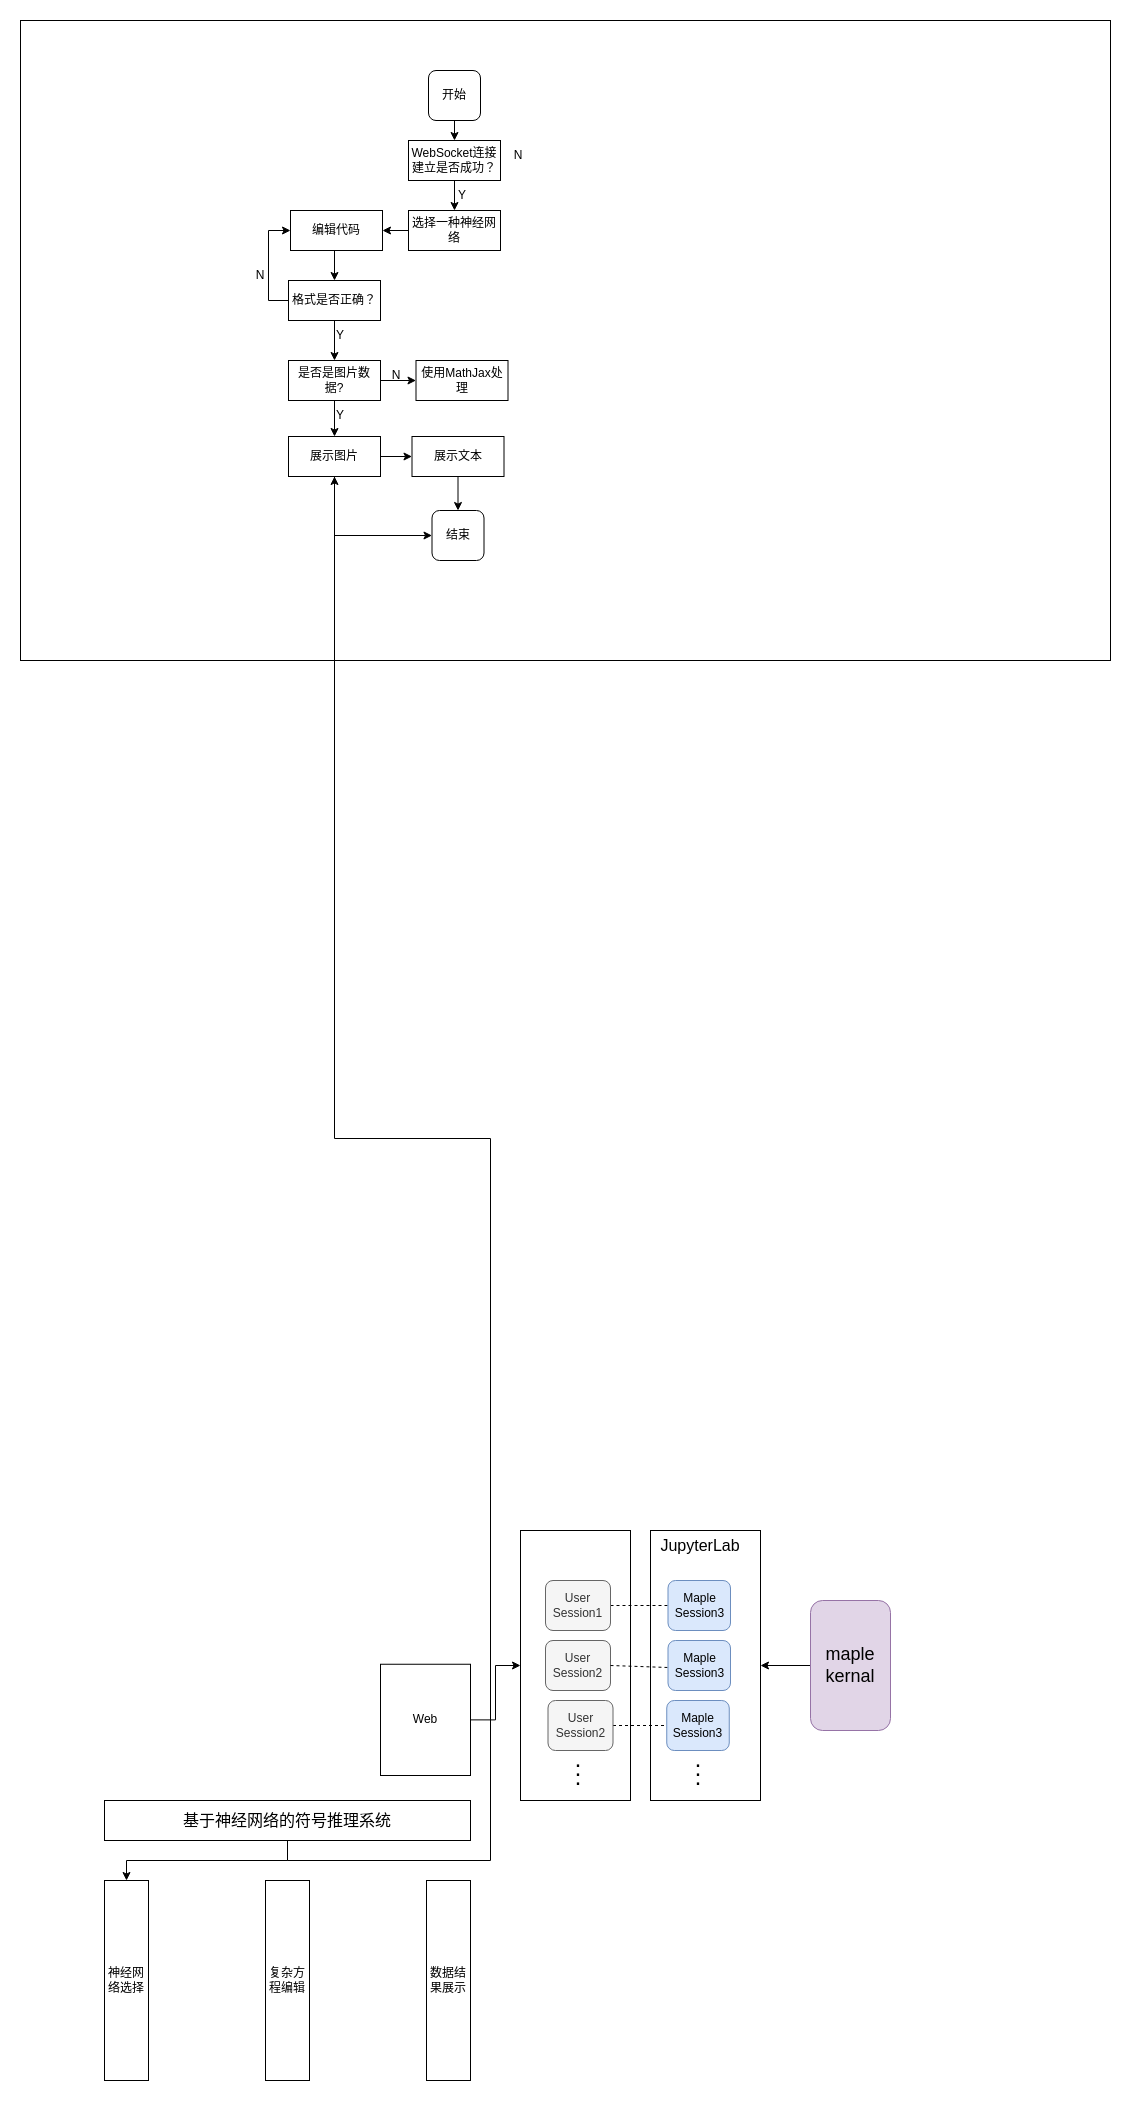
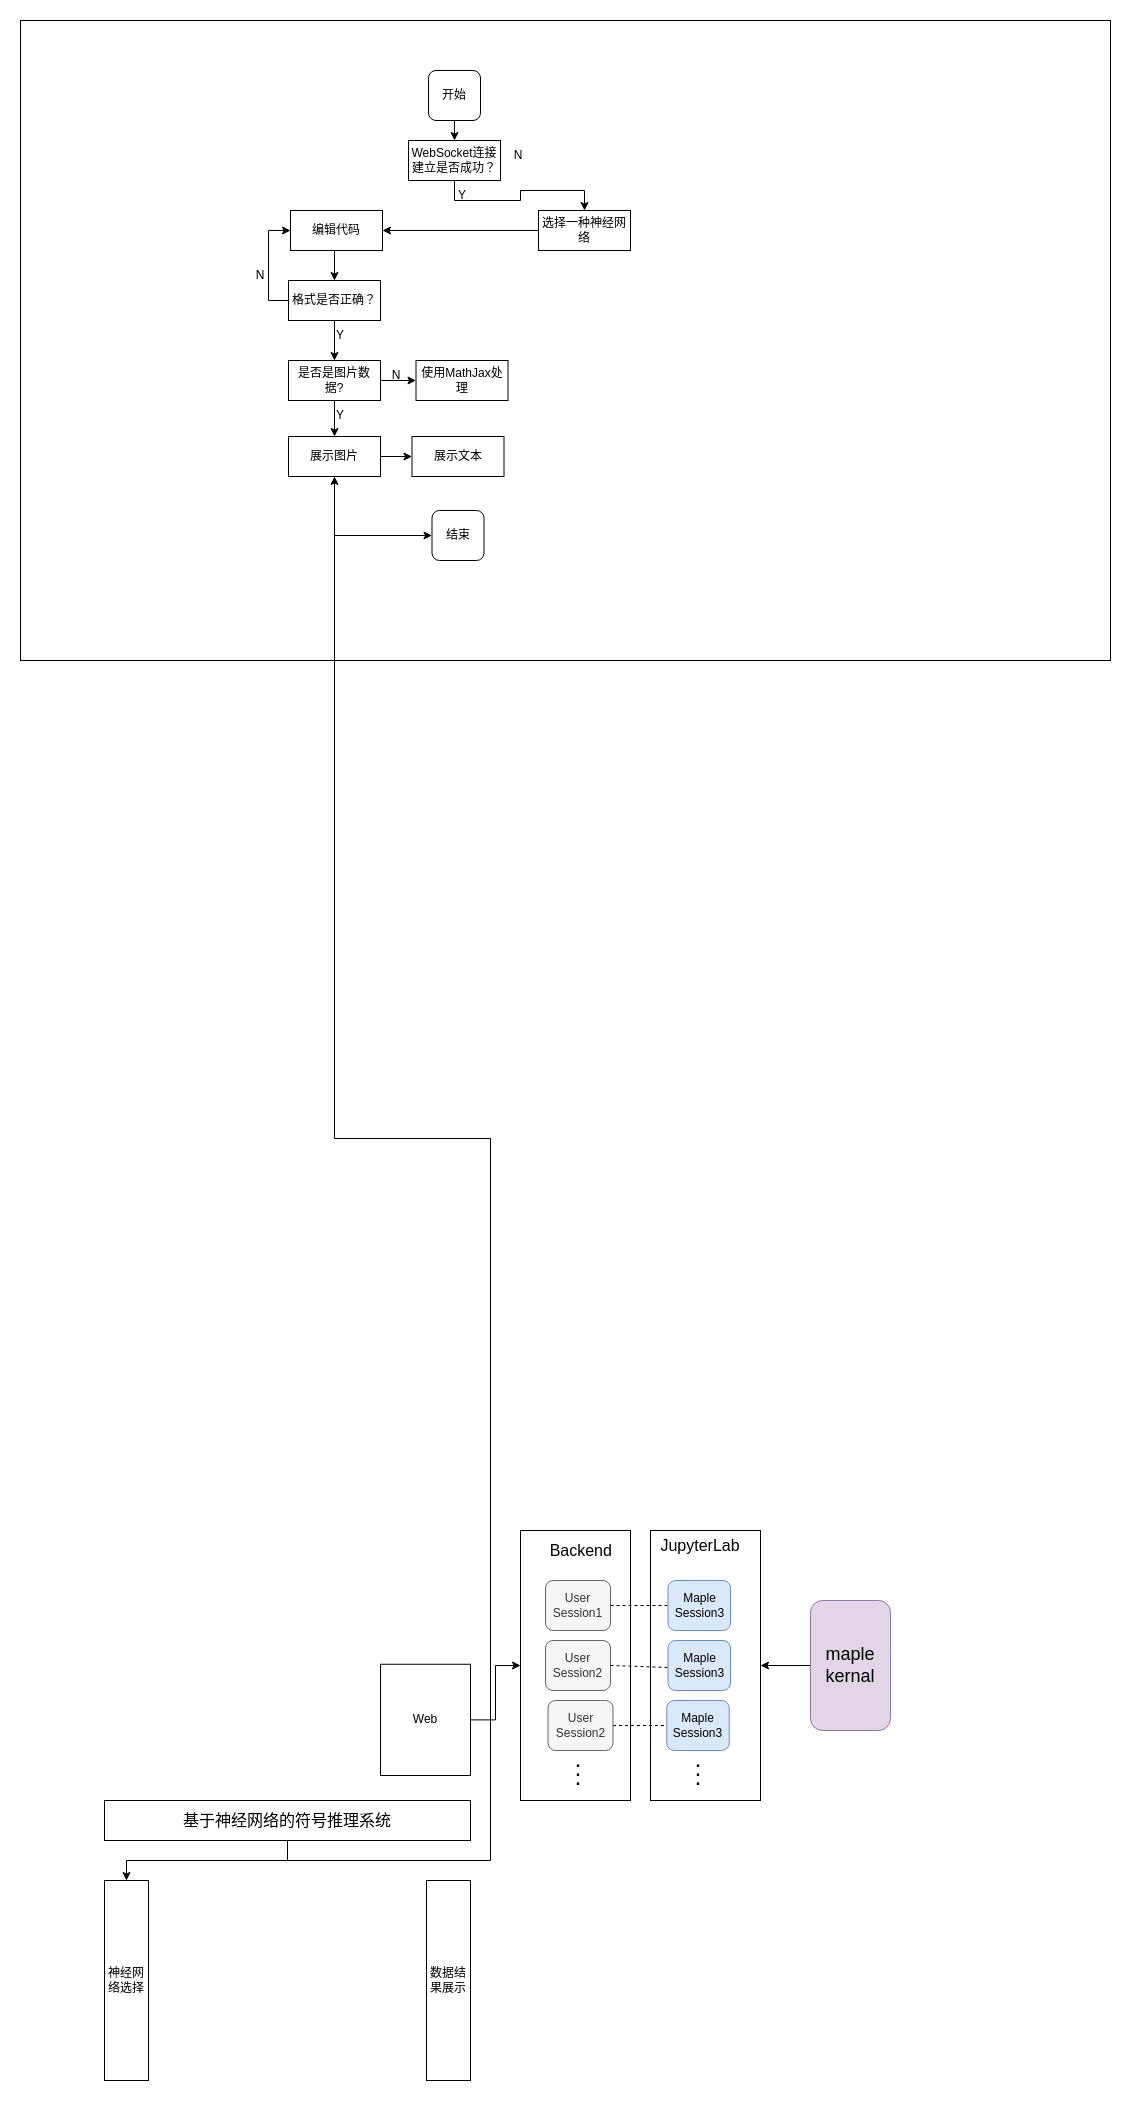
node "选择一种神经网络": moved (455, 231) -> (585, 231)
edge "展示文本" -> "结束": removed
node "Backend": added
node "复杂方程编辑": removed
